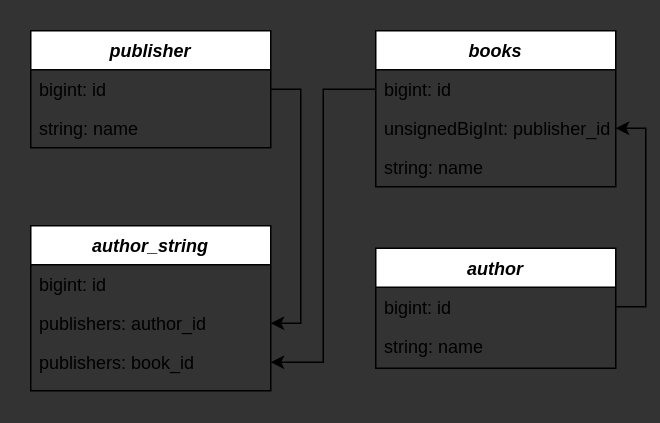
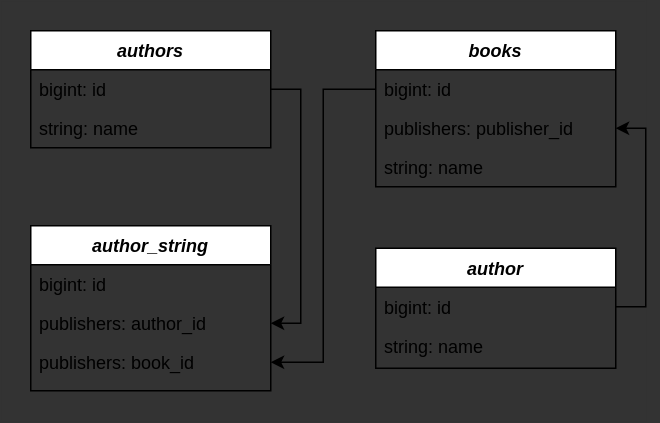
node "publisher": label "publisher" -> "authors"
node "unsignedBigInt: publisher_id": label "unsignedBigInt: publisher_id" -> "publishers: publisher_id"
